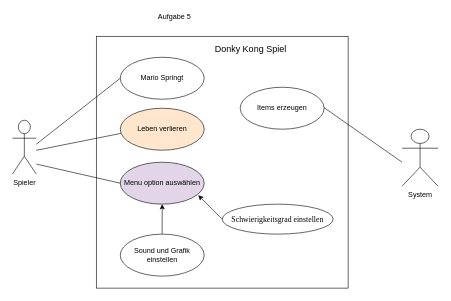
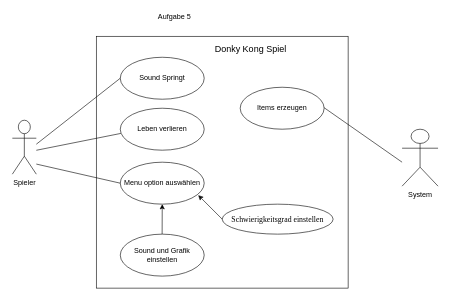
node "Mario Springt": label "Mario Springt" -> "Sound Springt"
node "Leben verlieren": fillcolor #ffe6cc -> #ffffff
node "Menu option auswählen": fillcolor #e1d5e7 -> #ffffff
